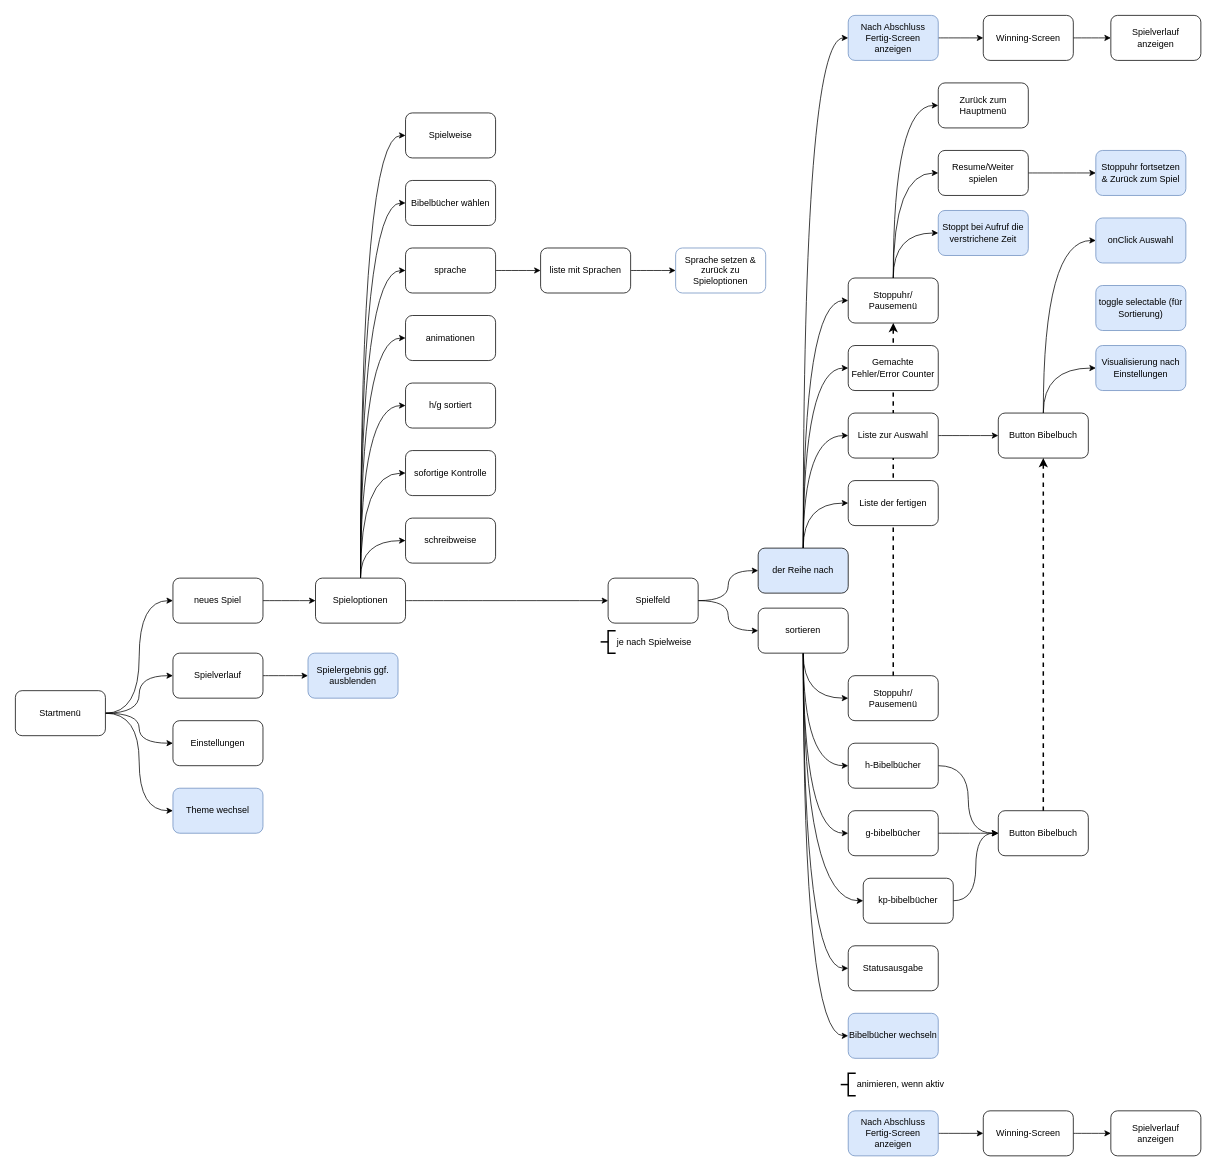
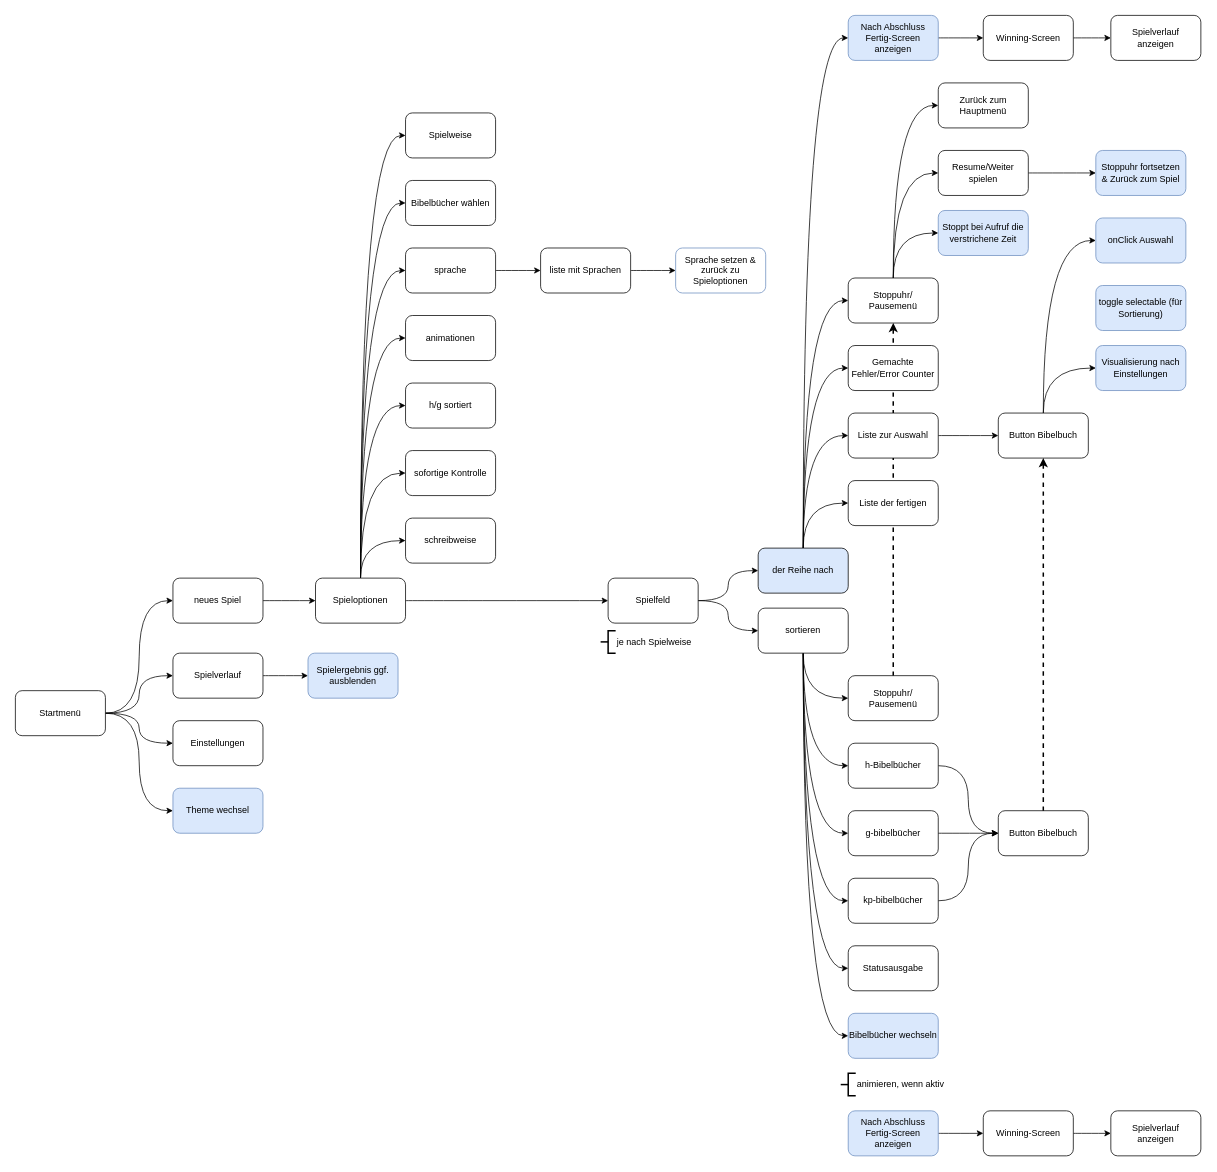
node "kp-bibelbücher": moved (908, 900) -> (893, 900)
